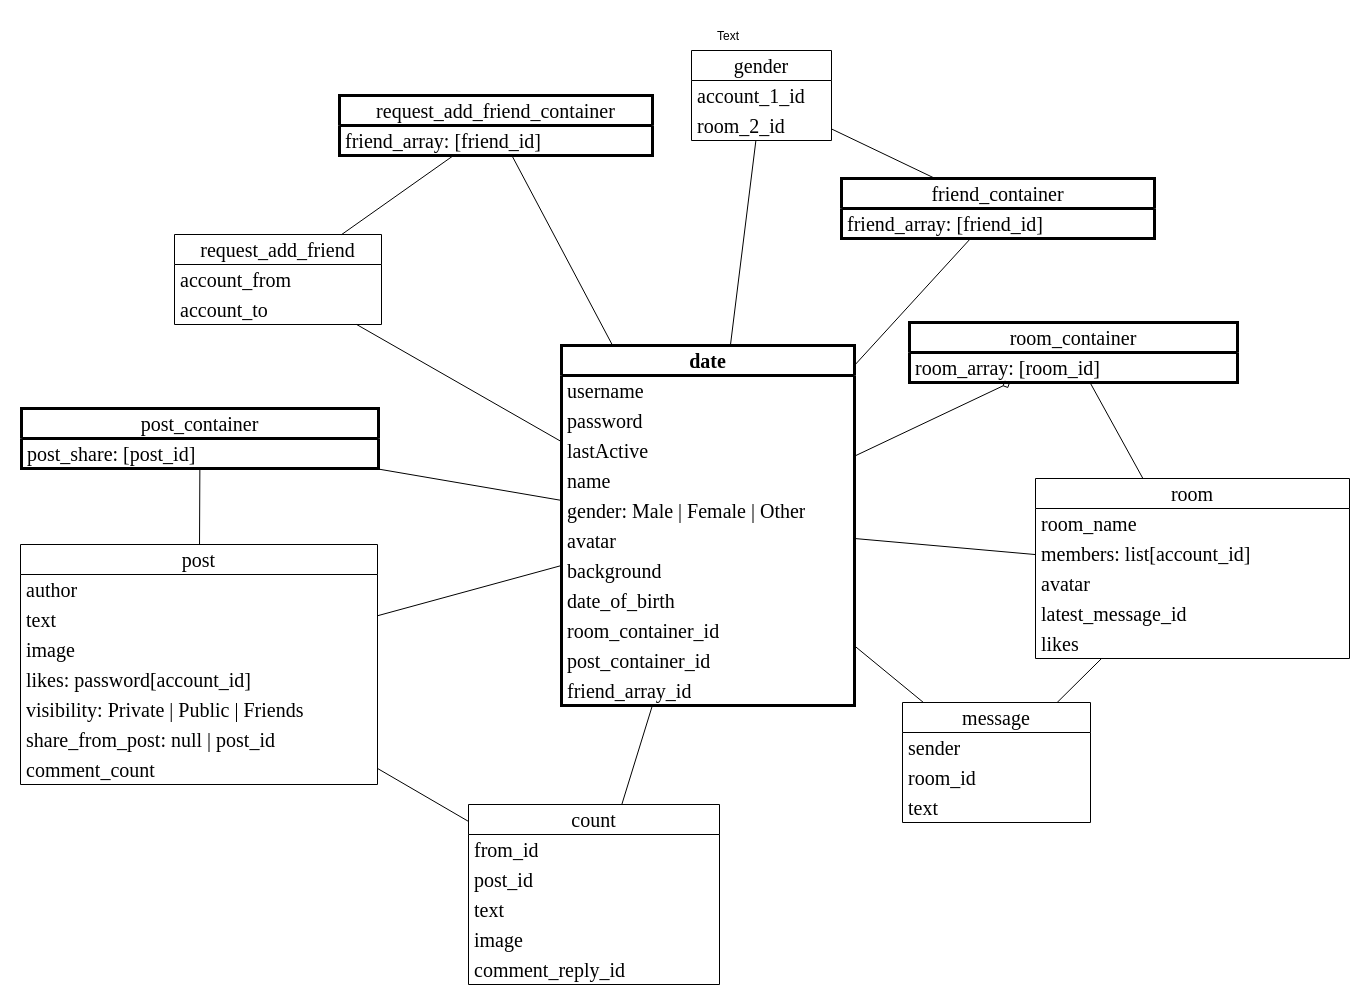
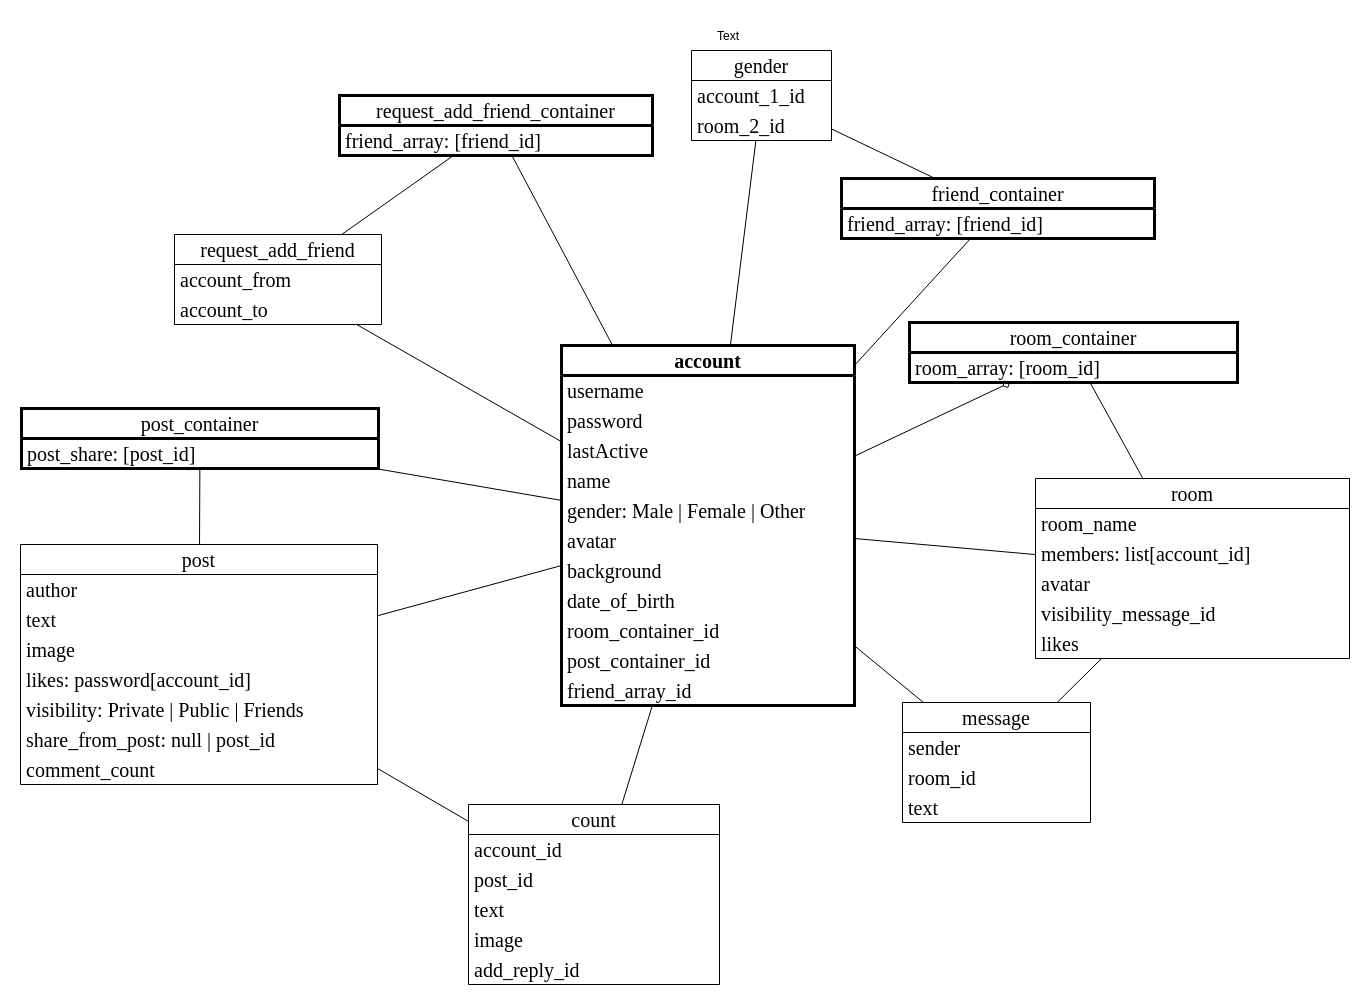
node "date": label "date" -> "account"
node "latest_message_id": label "latest_message_id" -> "visibility_message_id"
node "from_id": label "from_id" -> "account_id"
node "comment_reply_id": label "comment_reply_id" -> "add_reply_id"
